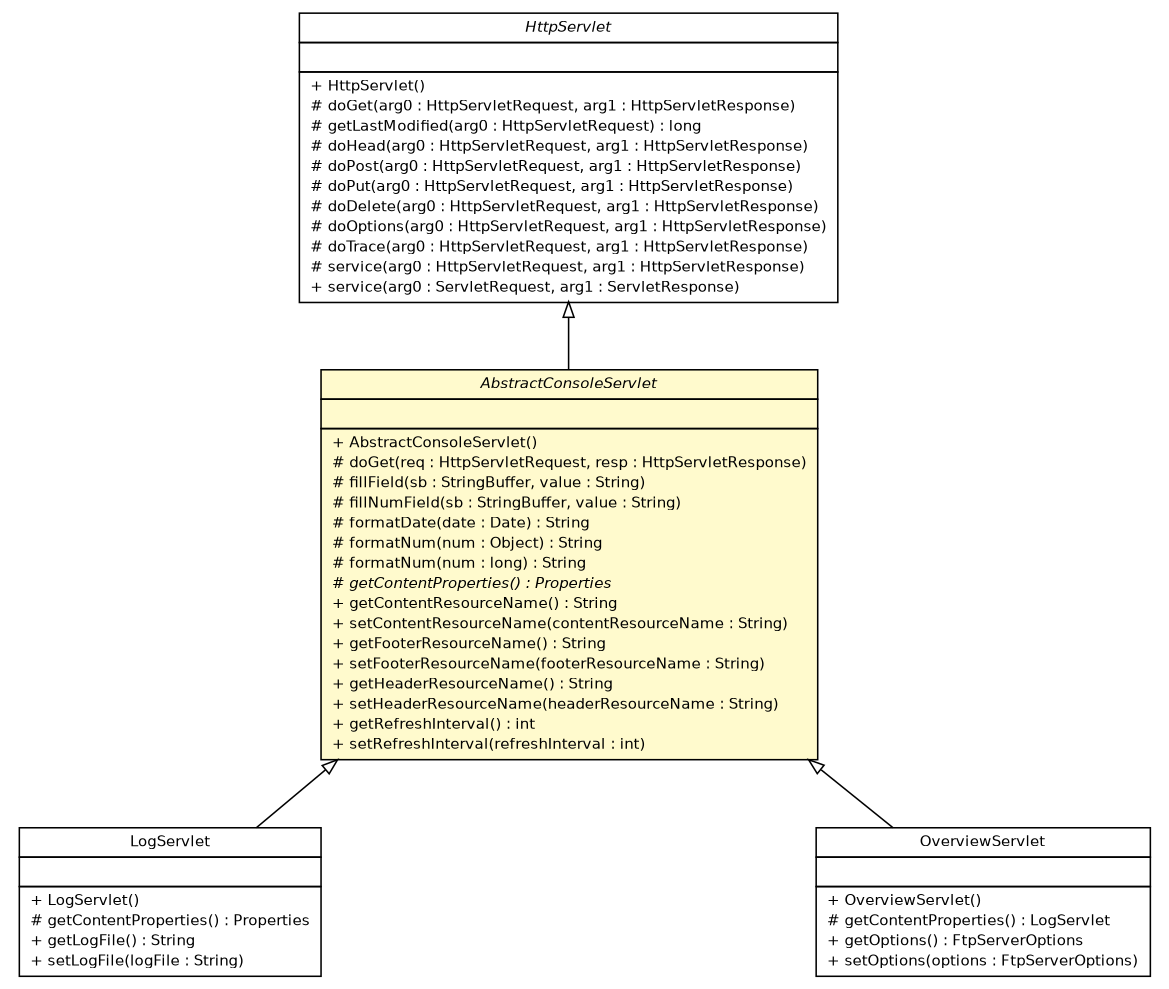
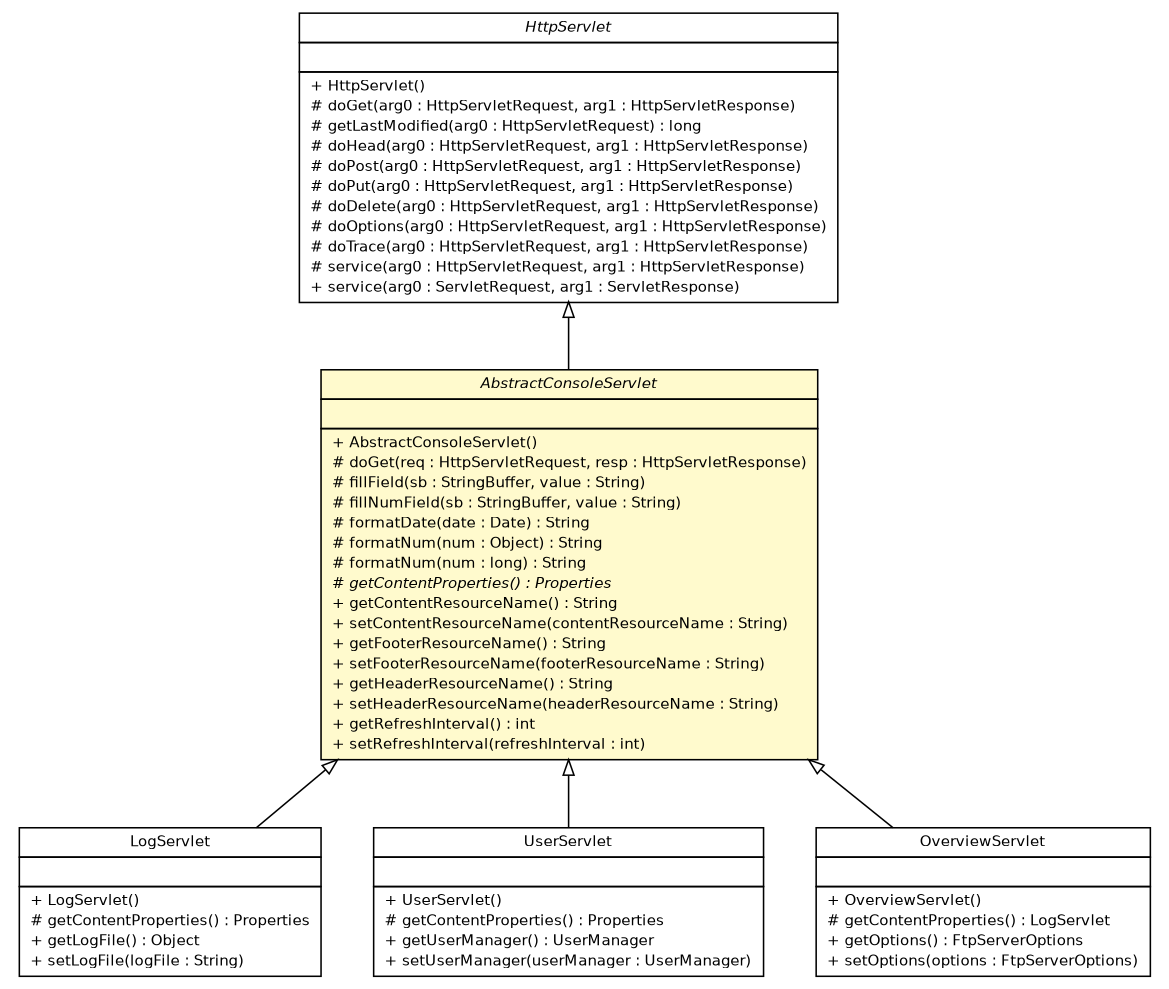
node "UserServlet": added
node "LogServlet": text "+ getLogFile() : String" -> "+ getLogFile() : Object"
